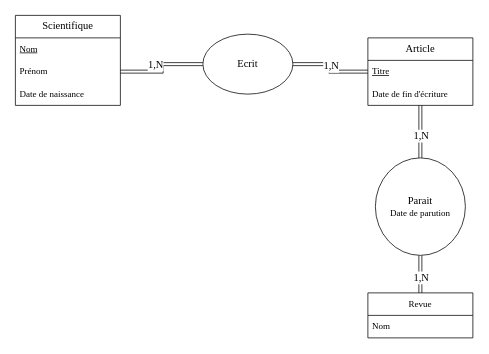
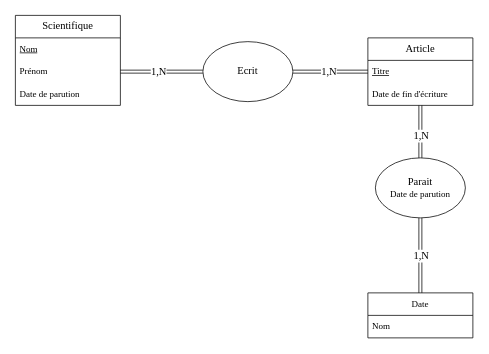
node "Ecrit": moved (248, 64) -> (248, 72)
node "Date de naissance": label "Date de naissance" -> "Date de parution"
node "Parait Date de parution": size 90x98 -> 90x60
node "Revue": label "Revue" -> "Date"
